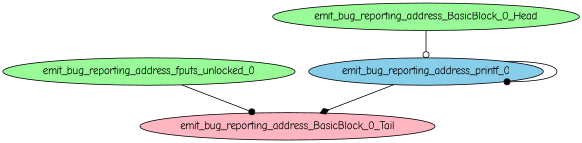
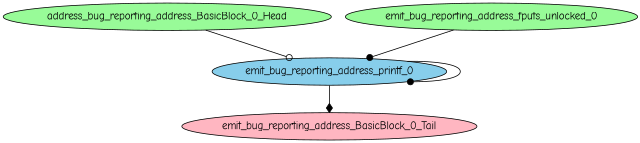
node "emit_bug_reporting_address_BasicBlock_0_Head": label "emit_bug_reporting_address_BasicBlock_0_Head" -> "address_bug_reporting_address_BasicBlock_0_Head"
edge "emit_bug_reporting_address_fputs_unlocked_0" -> "emit_bug_reporting_address_BasicBlock_0_Tail": now "emit_bug_reporting_address_fputs_unlocked_0" -> "emit_bug_reporting_address_printf_0"
